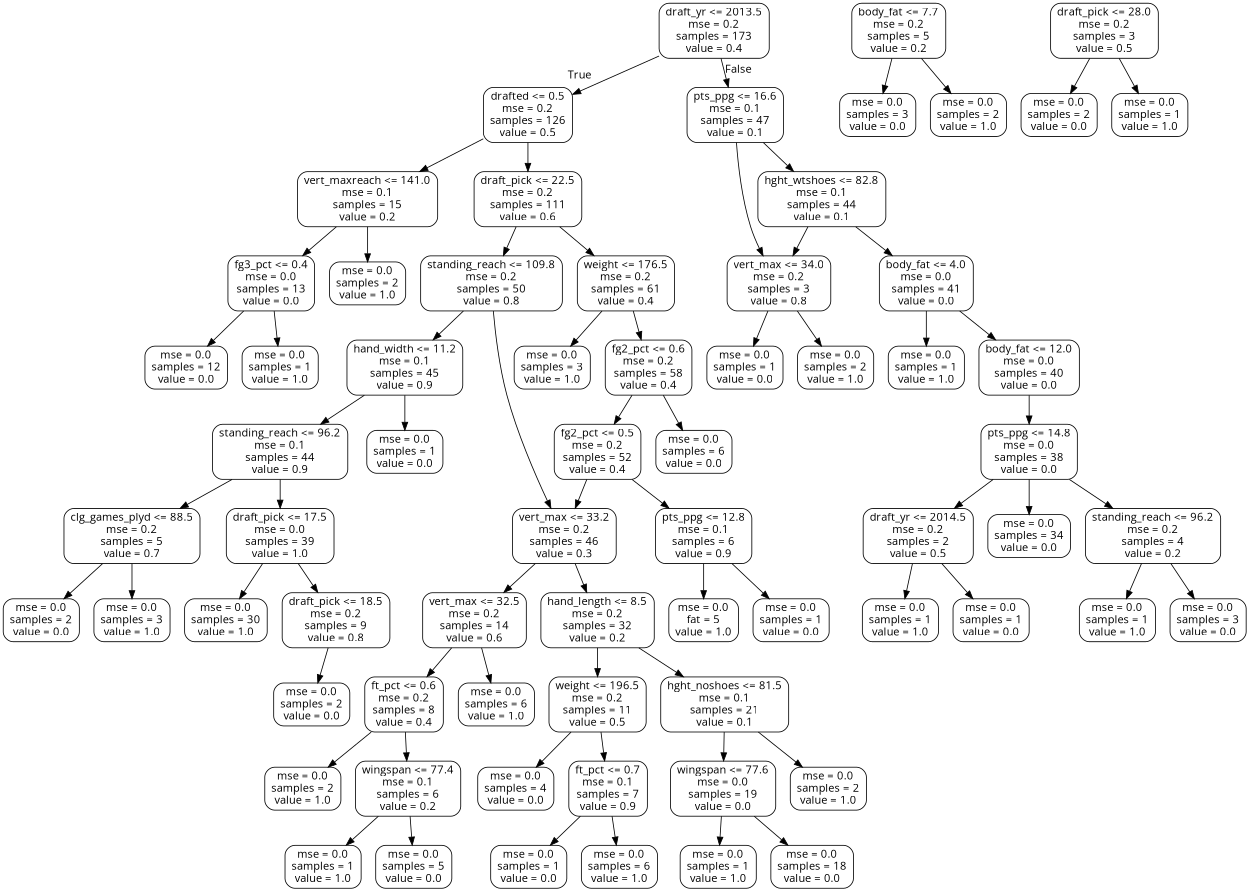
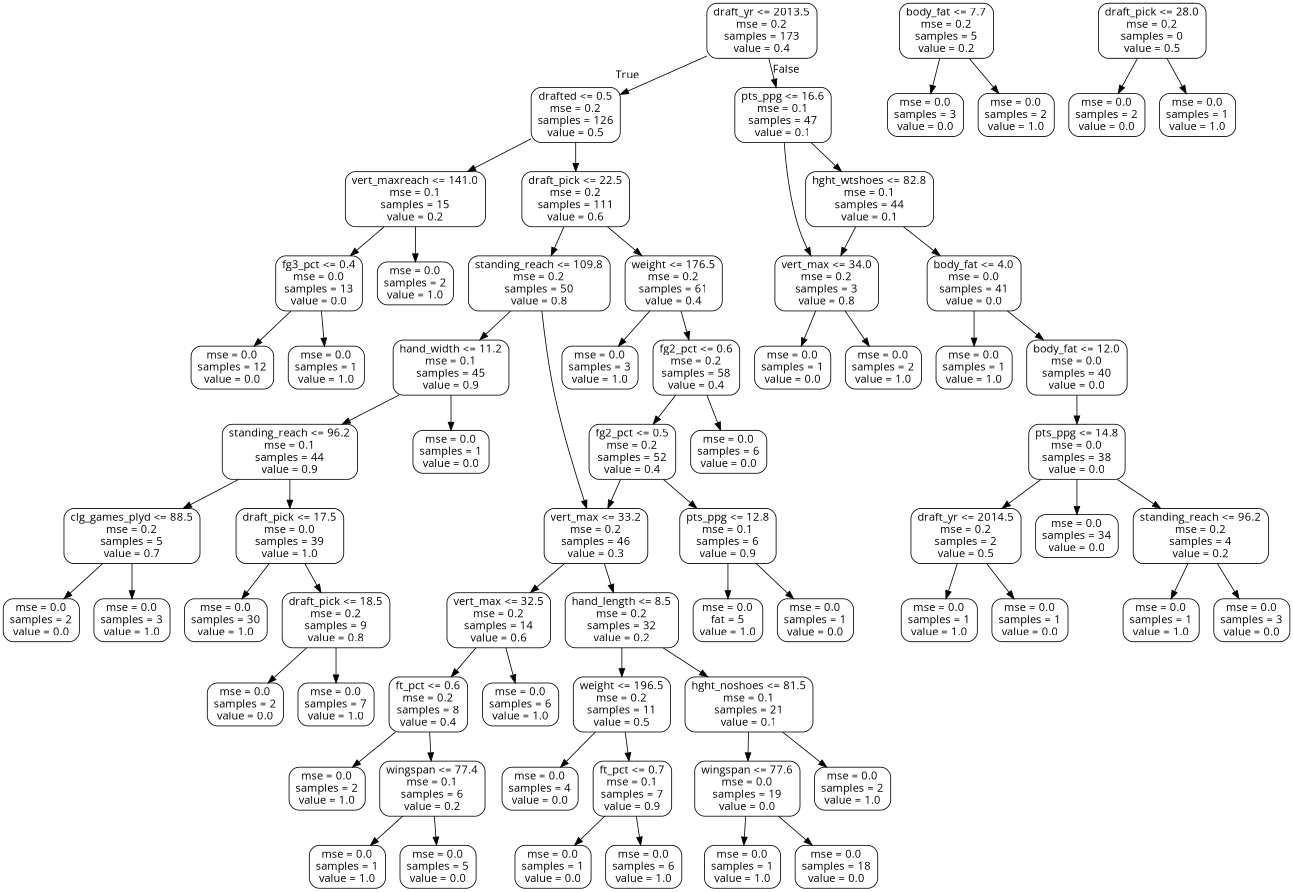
node "draft_pick <= 28.0 mse = 0.2 samples = 3 value = 0.5": label "draft_pick <= 28.0 mse = 0.2 samples = 3 value = 0.5" -> "draft_pick <= 28.0 mse = 0.2 samples = 0 value = 0.5"
node "mse = 0.0 samples = 7 value = 1.0": added
